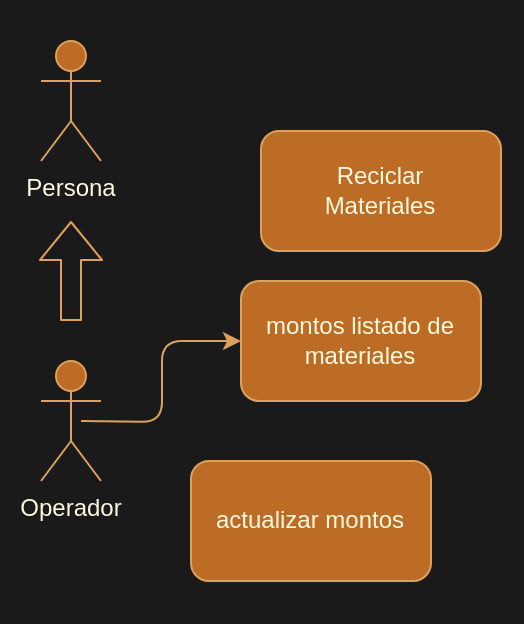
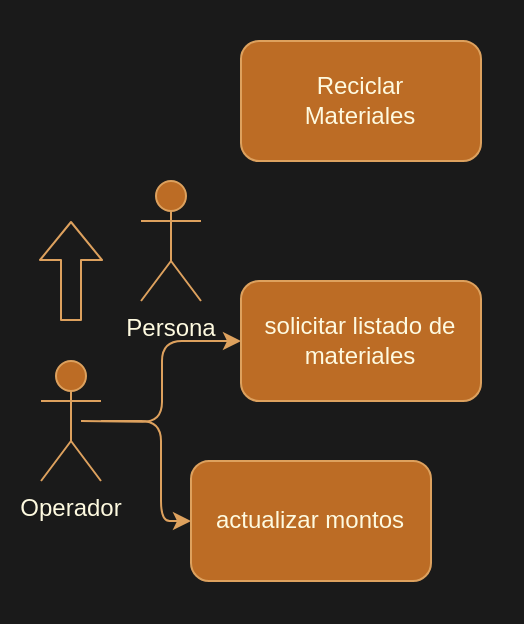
node "Persona": moved (71, 101) -> (171, 241)
node "Reciclar Materiales": moved (381, 191) -> (361, 101)
node "montos listado de materiales": label "montos listado de materiales" -> "solicitar listado de materiales"
edge "Operador" -> "actualizar montos": added
